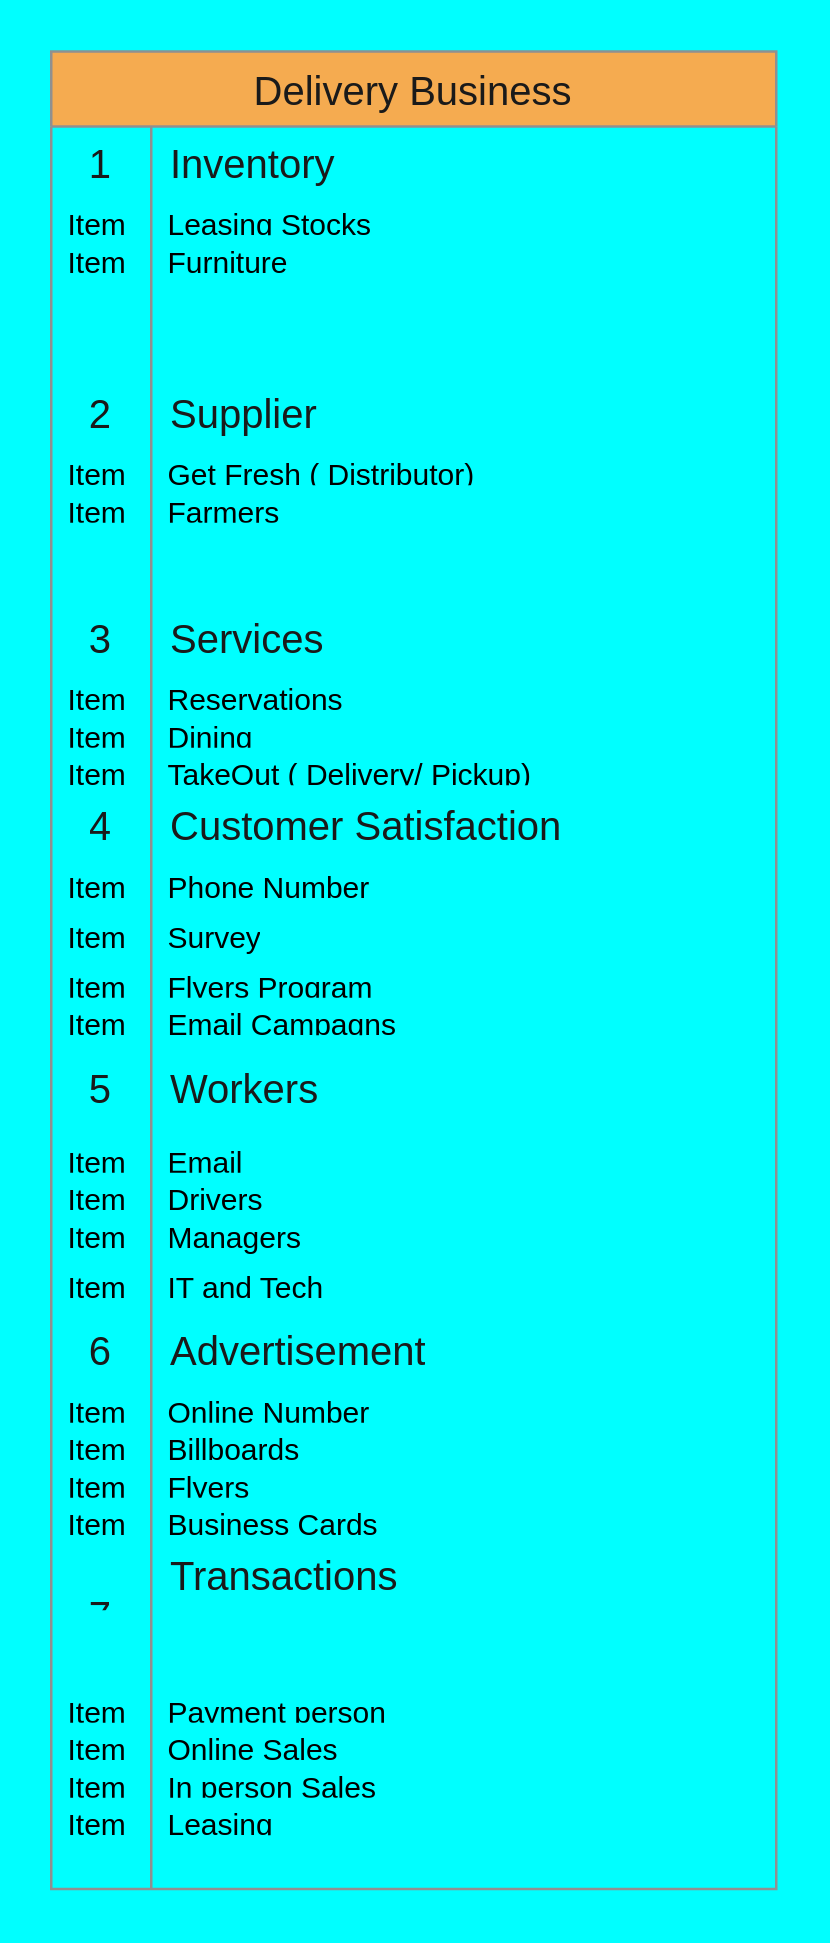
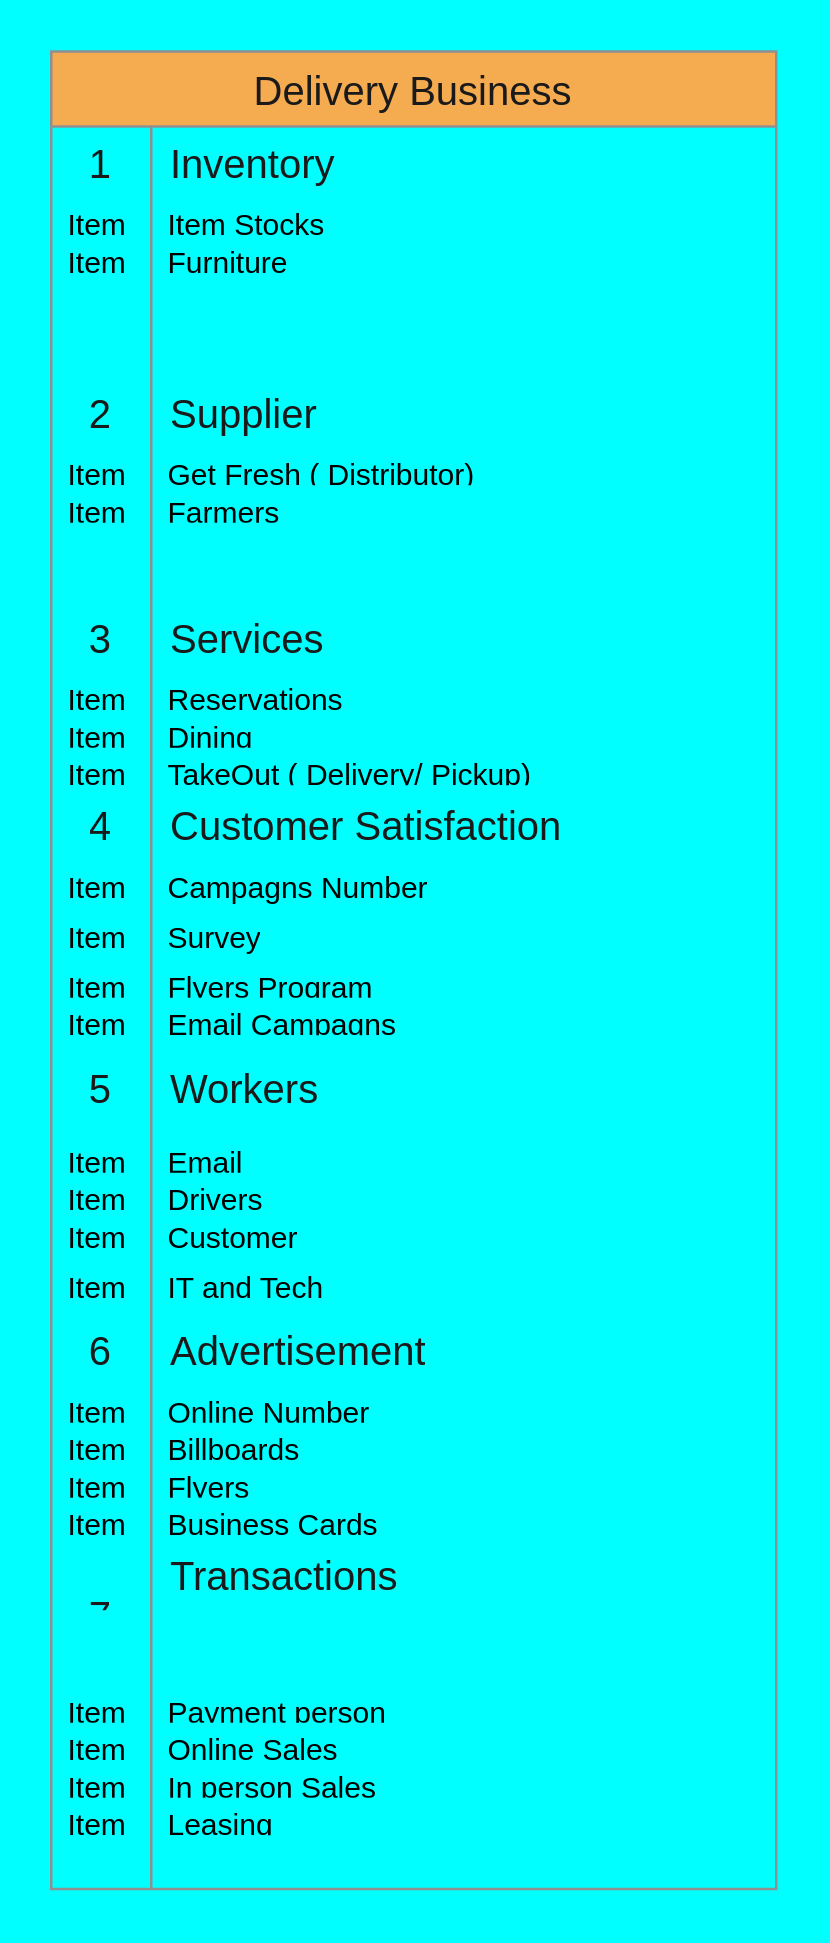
node "Leasing Stocks": label "Leasing Stocks" -> "Item Stocks"
node "Phone Number": label "Phone Number" -> "Campagns Number"
node "Managers": label "Managers" -> "Customer"
